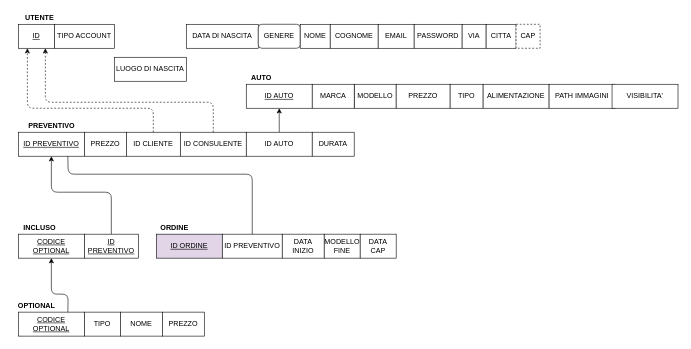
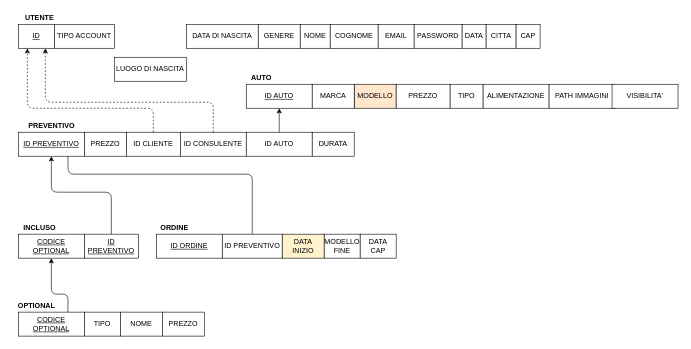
node "GENERE": shape rounded rectangle -> rectangle
node "VIA": label "VIA" -> "DATA"
node "CAP": style dashed -> solid
node "MODELLO": fillcolor #ffffff -> #ffe6cc
node "ID ORDINE": fillcolor #e1d5e7 -> #ffffff
node "DATA INIZIO": fillcolor #ffffff -> #fff2cc
